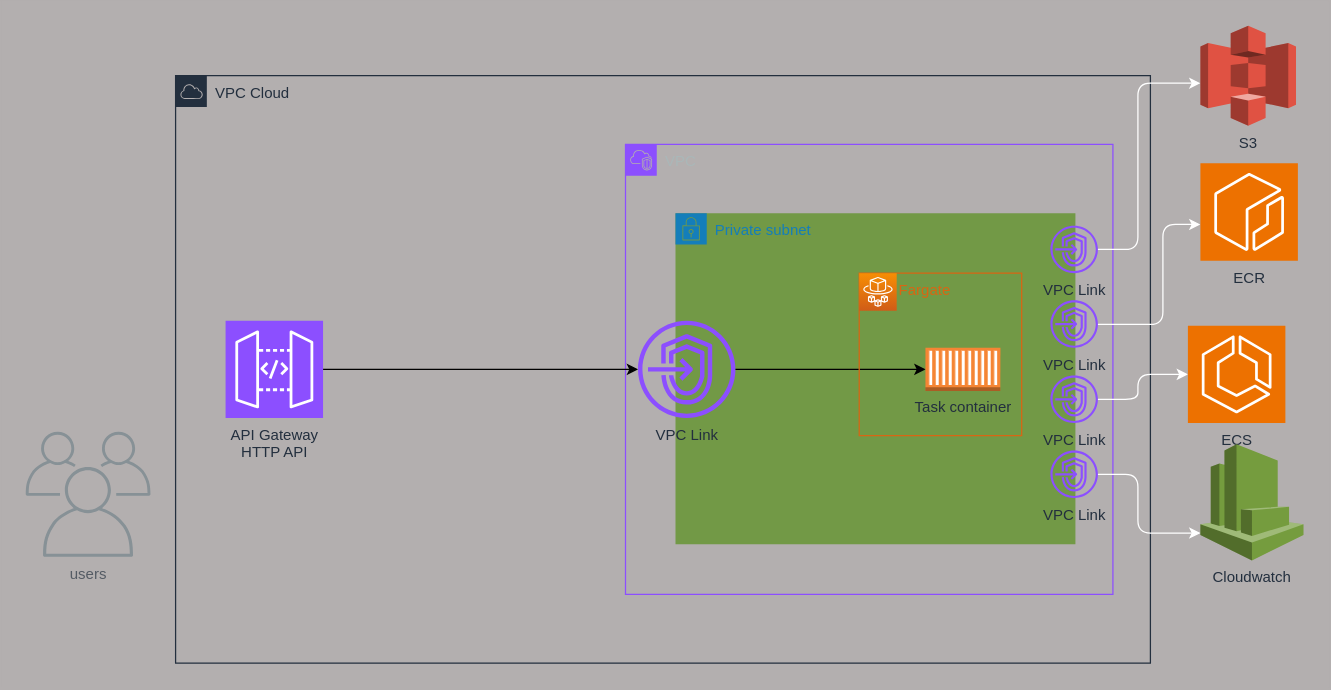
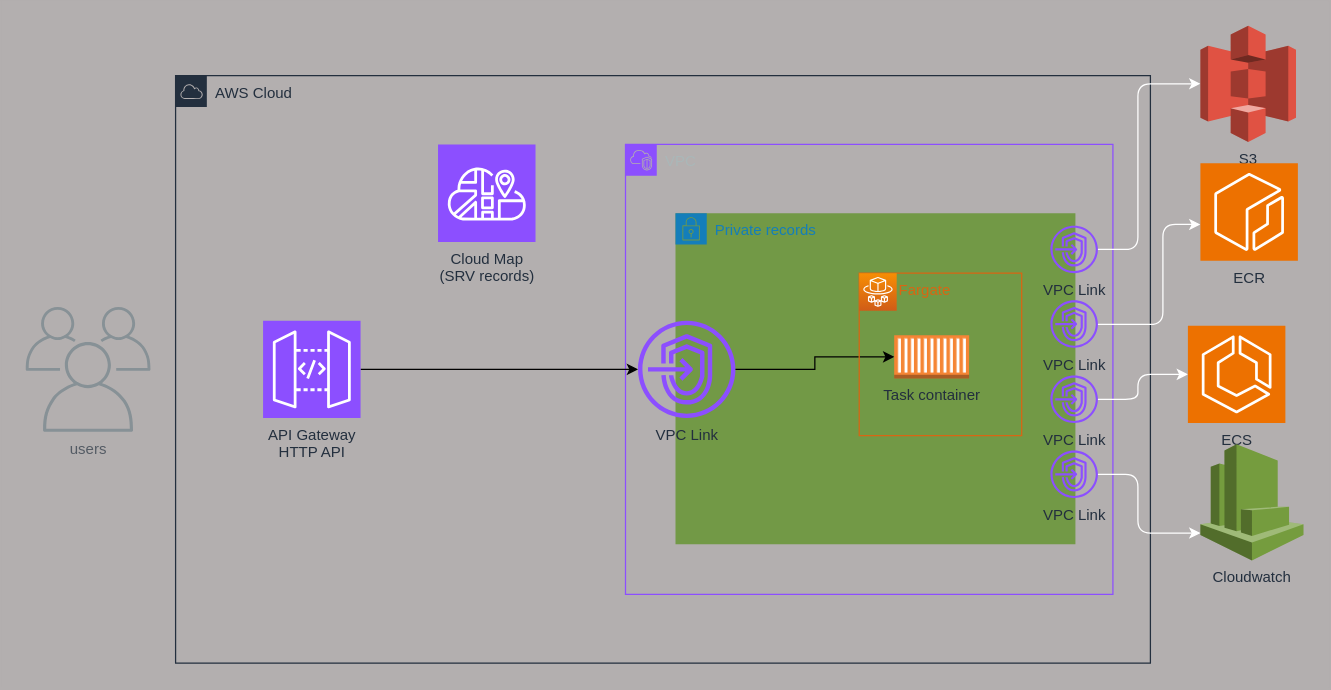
node "S3": size 96x100 -> 96x116
node "VPC Cloud": label "VPC Cloud" -> "AWS Cloud"
node "Cloud Map (SRV records)": added
node "Private subnet": label "Private subnet" -> "Private records"
node "API Gateway HTTP API": moved (274, 369) -> (312, 369)
node "Task container": moved (963, 369) -> (932, 357)
node "users": moved (88, 494) -> (88, 369)
